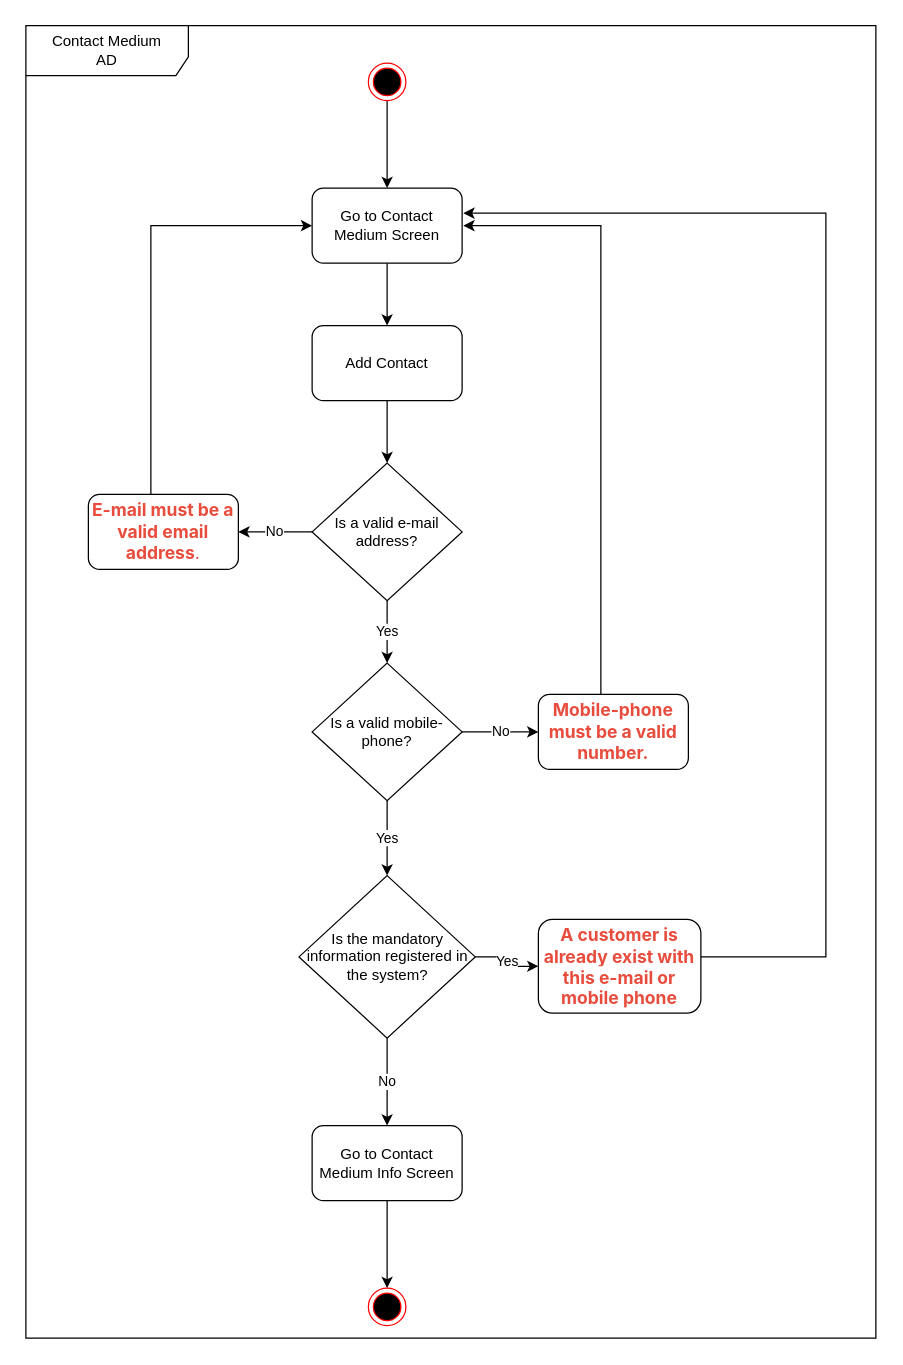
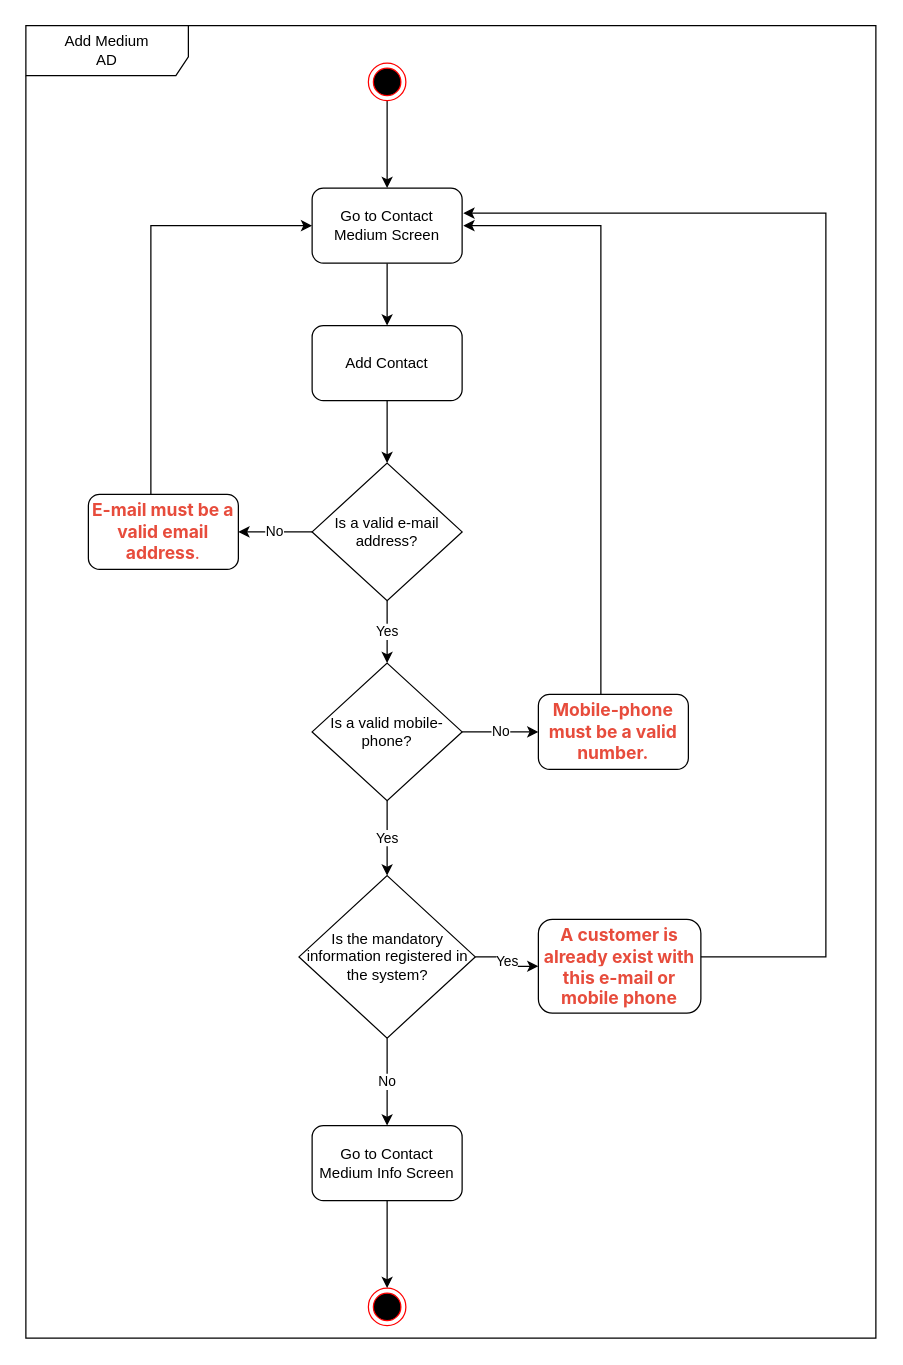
node "Contact Medium AD": label "Contact Medium AD" -> "Add Medium AD"
